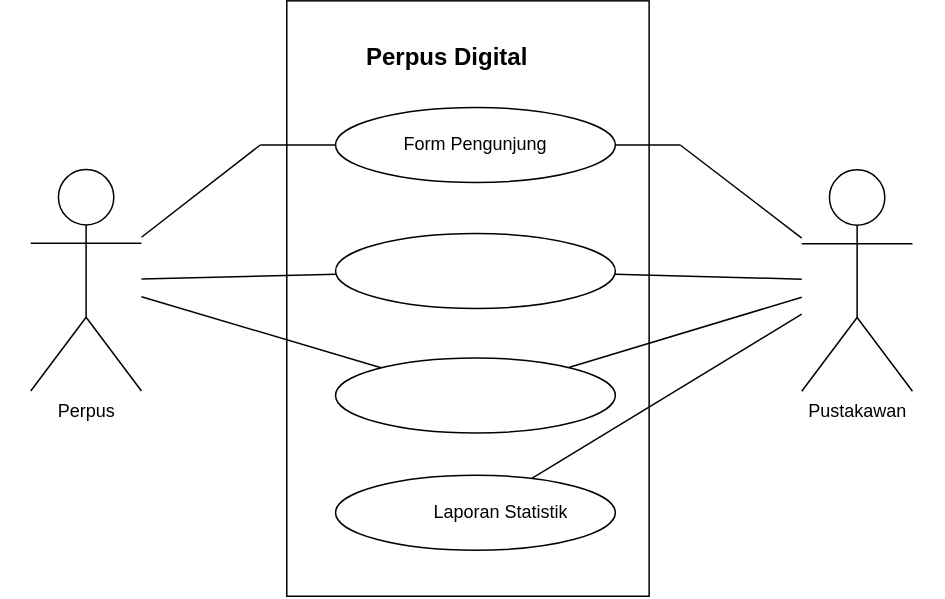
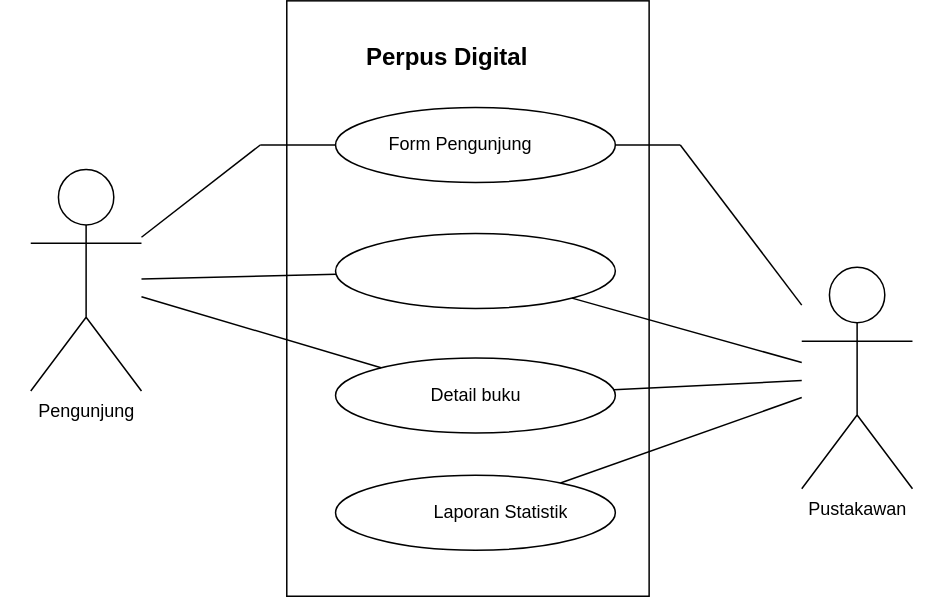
node "Form Pengunjung": moved (475, 145) -> (460, 145)
node "Pustakawan": moved (857, 280) -> (857, 378)
node "Detail buku": added
node "Perpus": label "Perpus" -> "Pengunjung"
